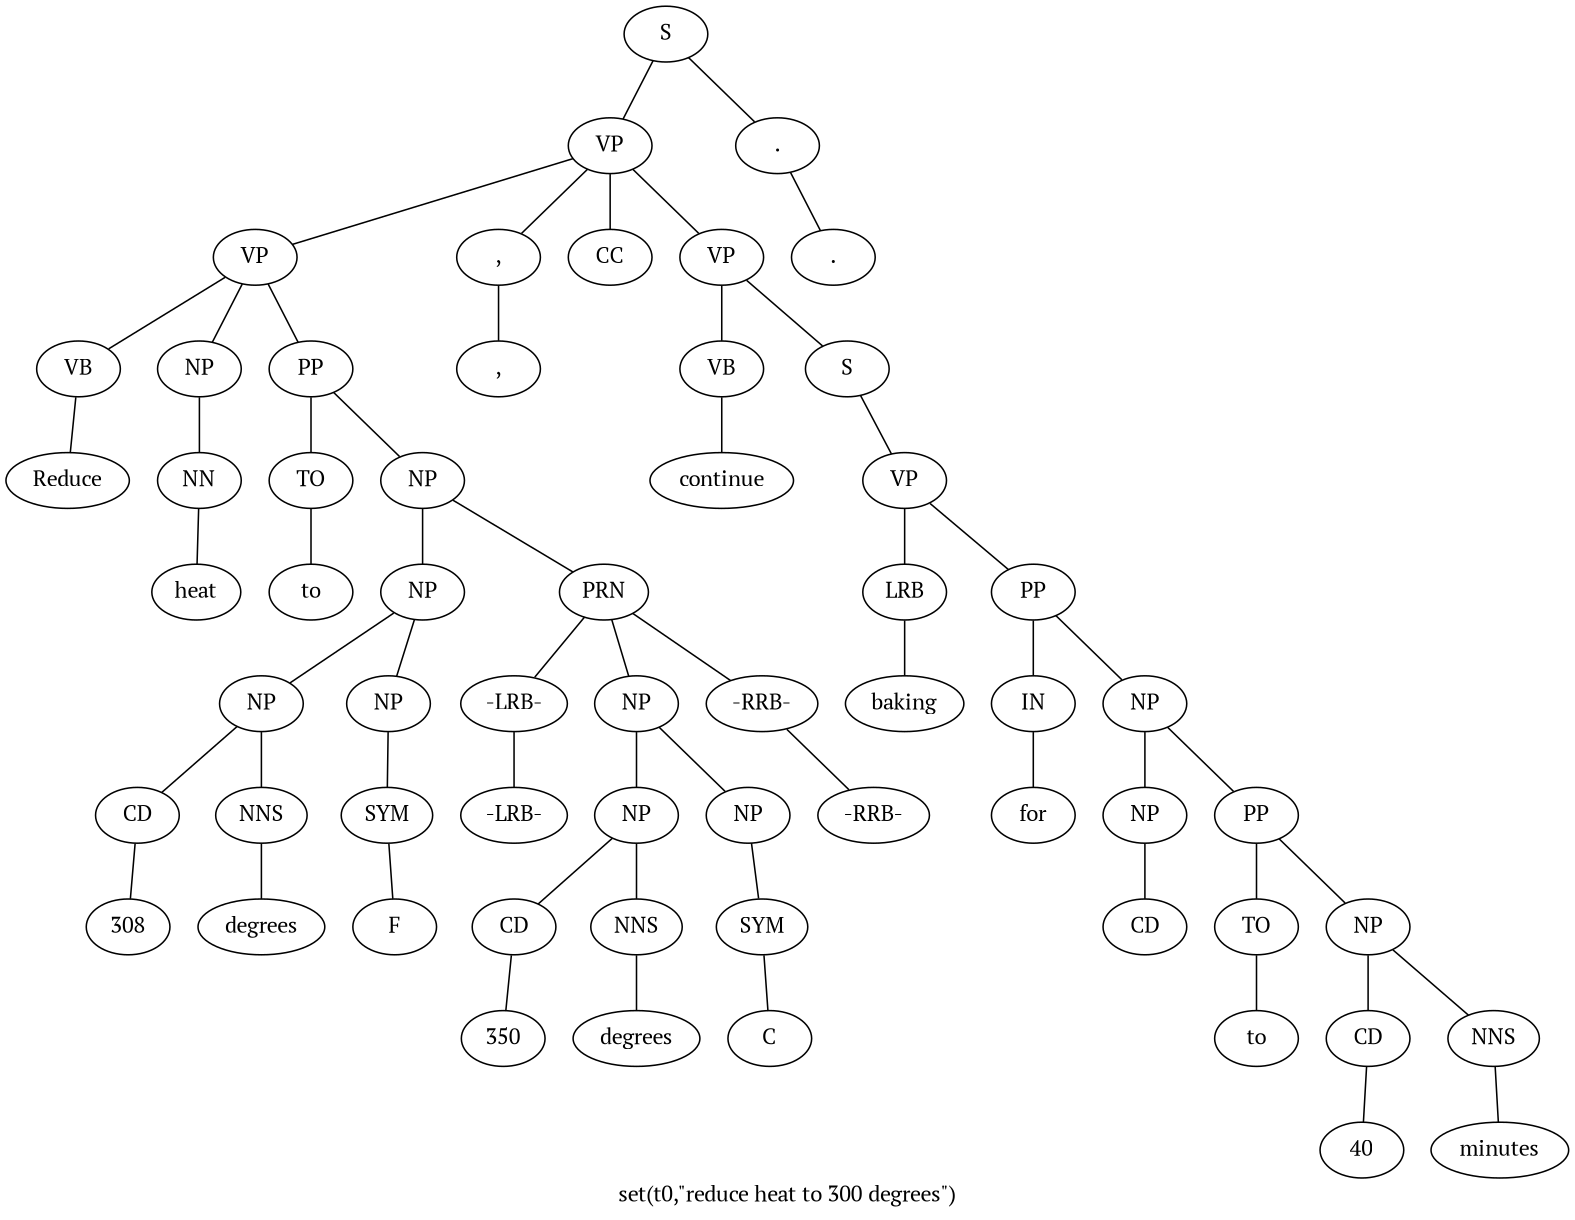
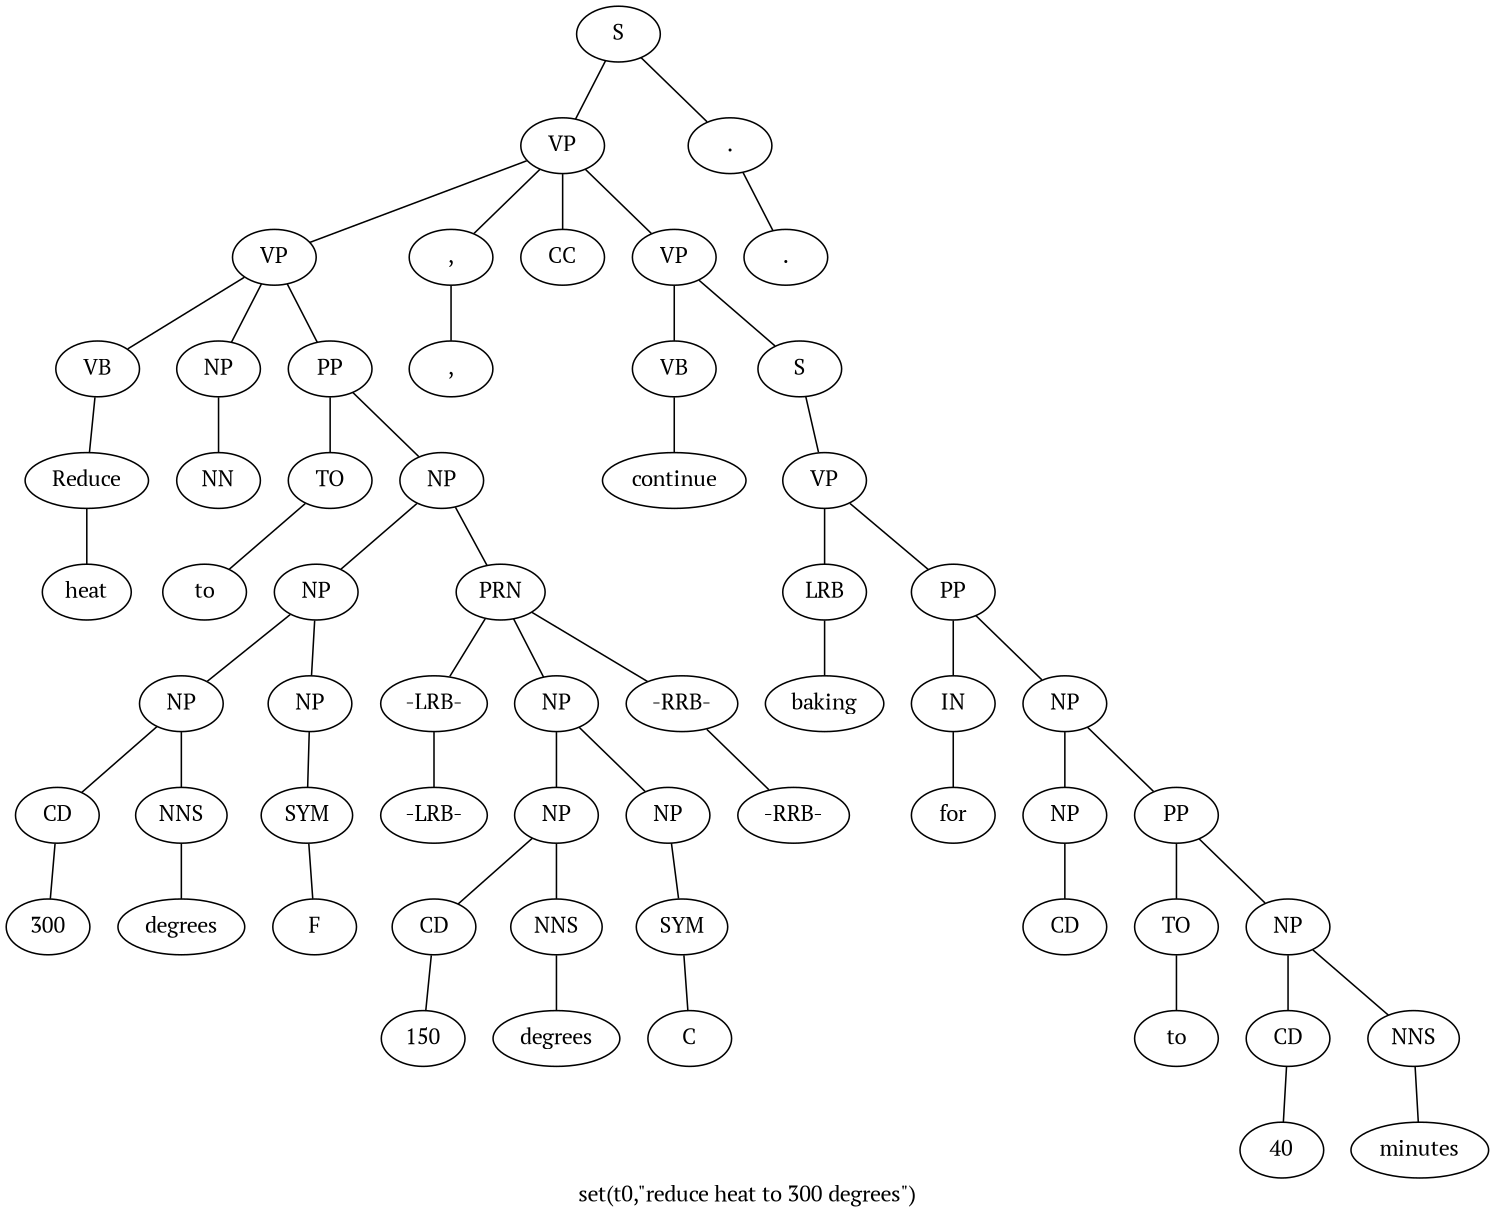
edge "NN" -- "heat": now "Reduce" -- "heat"
node "308": label "308" -> "300"
node "350": label "350" -> "150"
